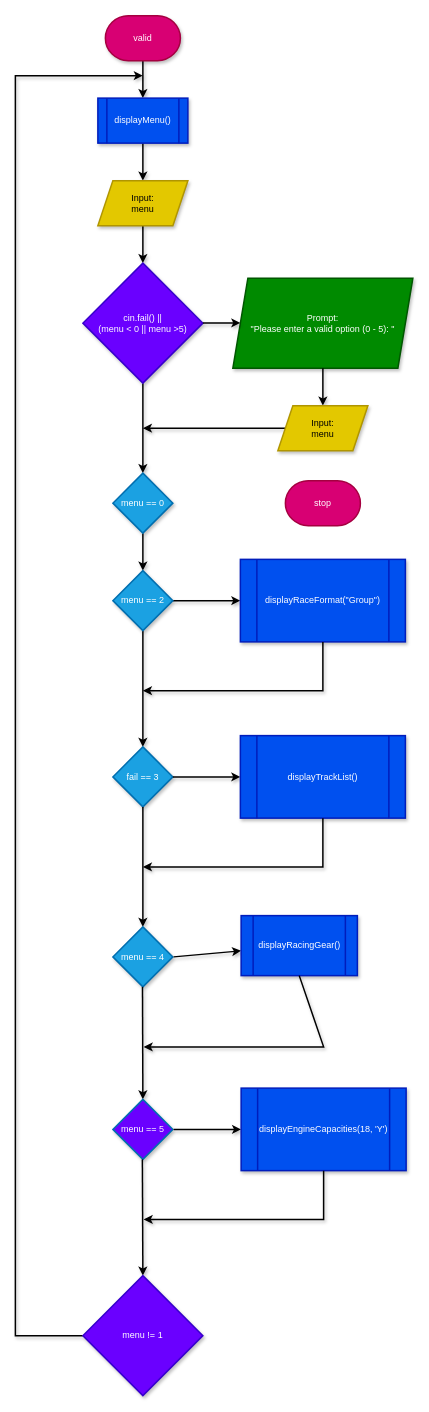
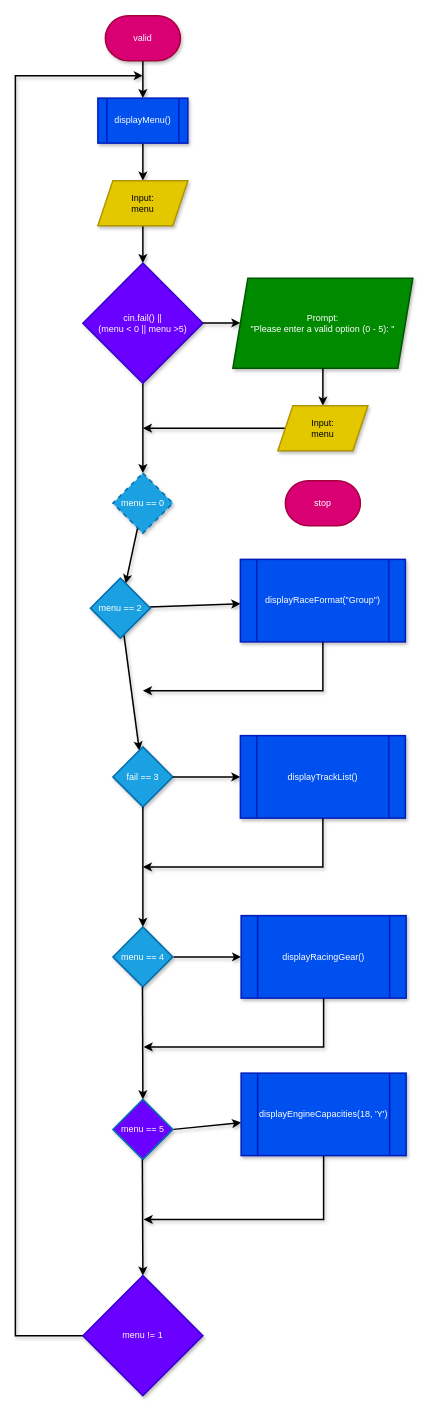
node "menu == 0": style solid -> dashed
node "menu == 2": moved (143, 600) -> (120, 608)
node "displayRacingGear()": size 116x60 -> 165x83
node "displayEngineCapacities(18, 'Y')": moved (324, 1129) -> (324, 1114)
